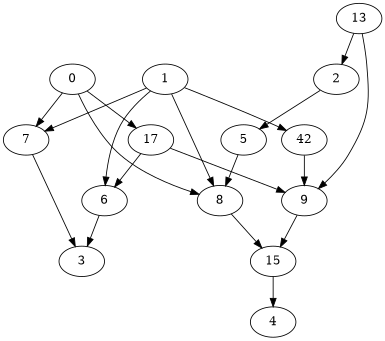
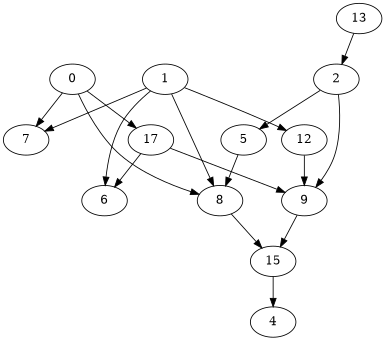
edge "13" -> "9": now "2" -> "9"
node "42": label "42" -> "12"
node "3": removed
